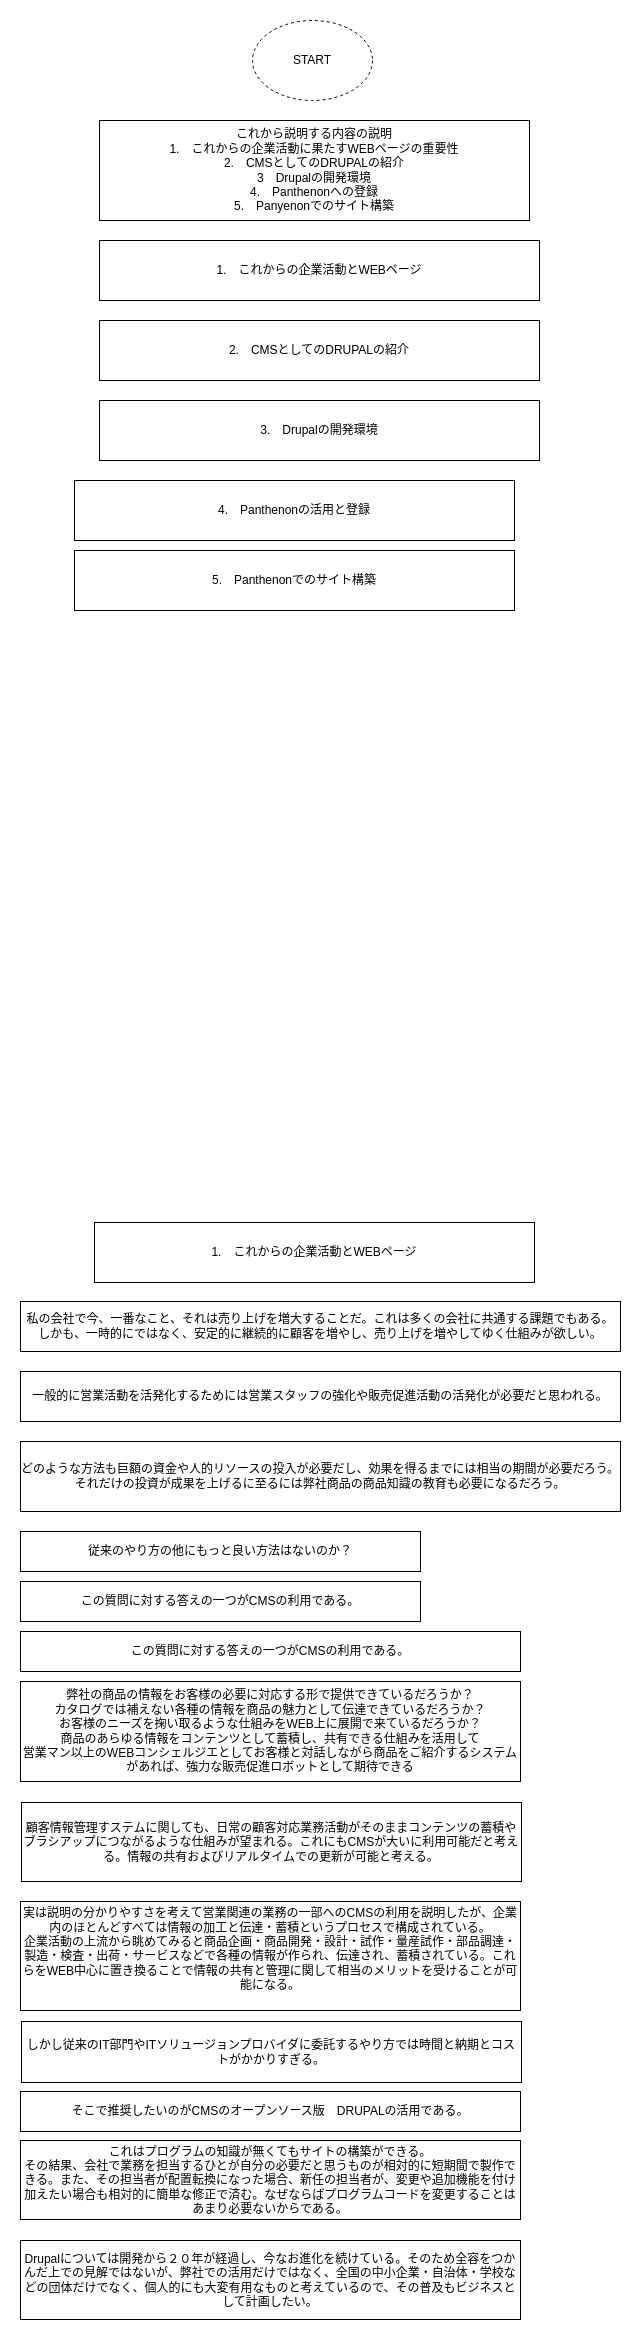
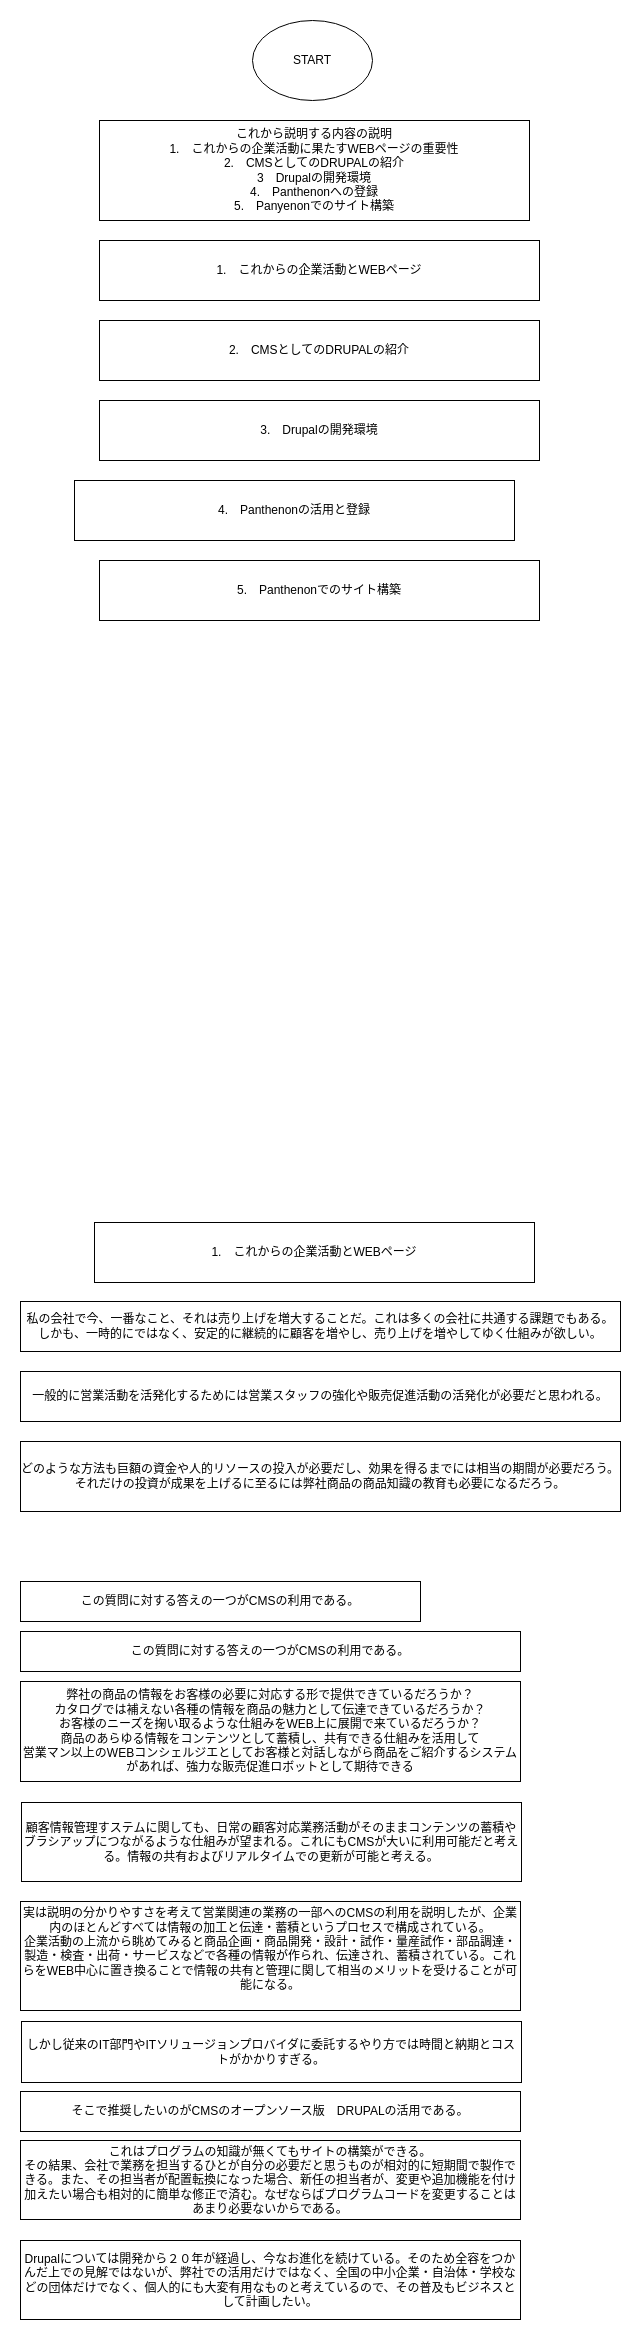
node "START": style dashed -> solid
node "5. Panthenonでのサイト構築": moved (295, 581) -> (320, 591)
node "従来のやり方の他にもっと良い方法はないのか？": removed
